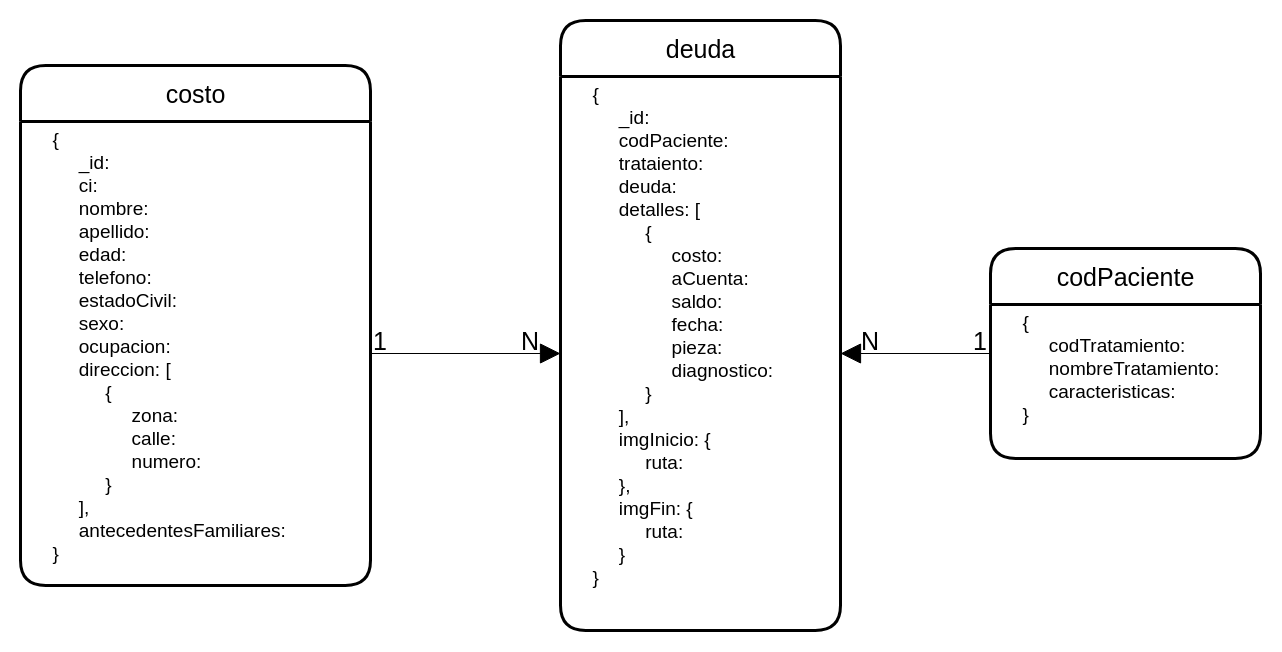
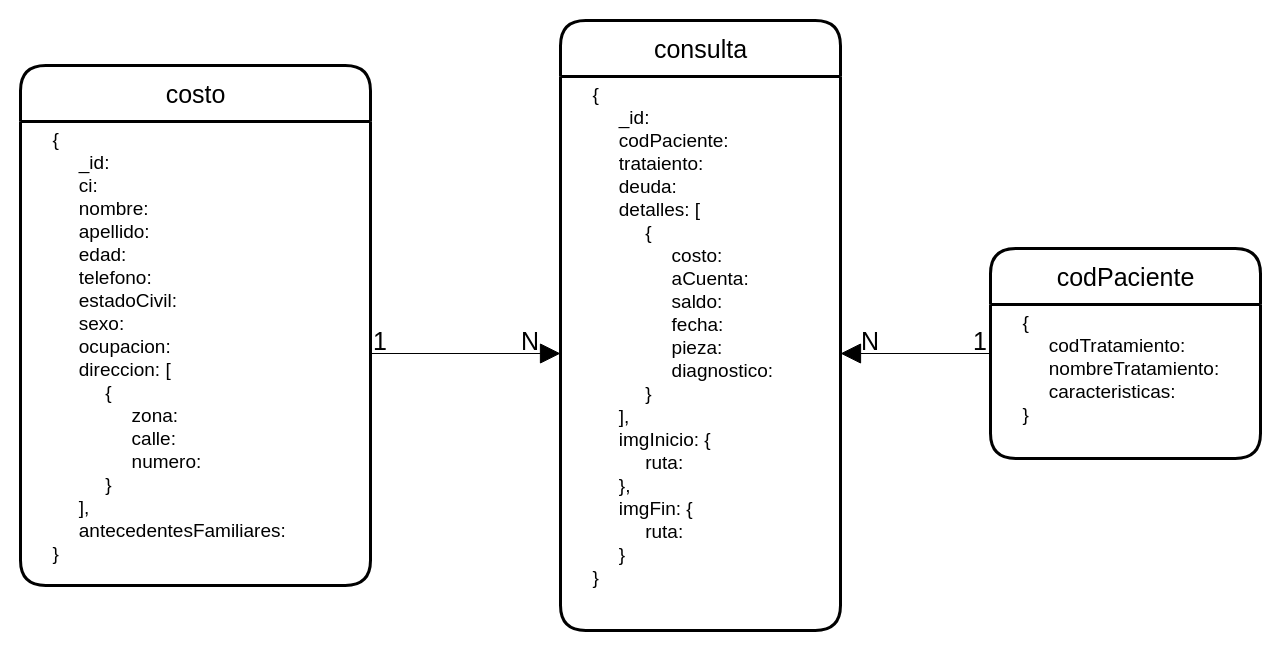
node "deuda": label "deuda" -> "consulta"
